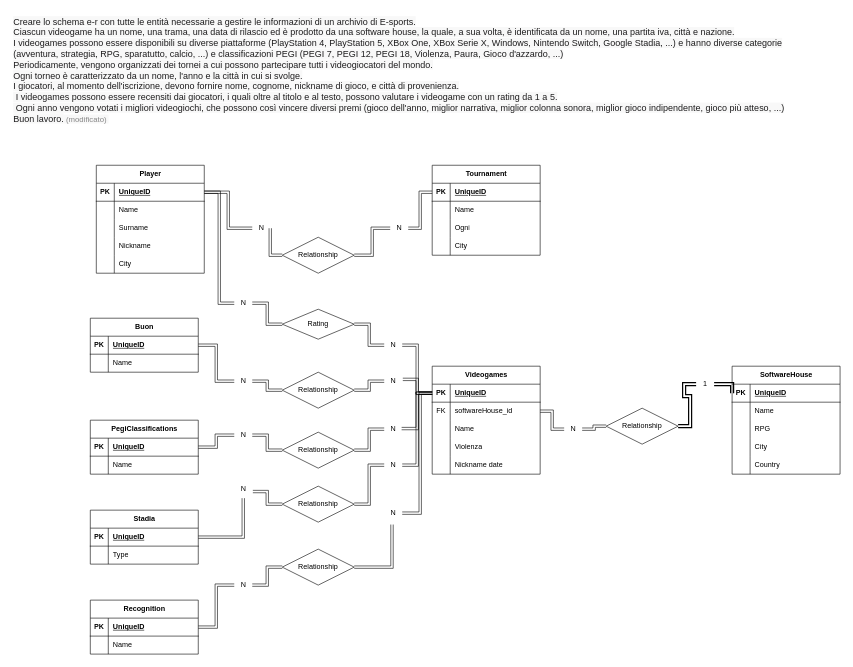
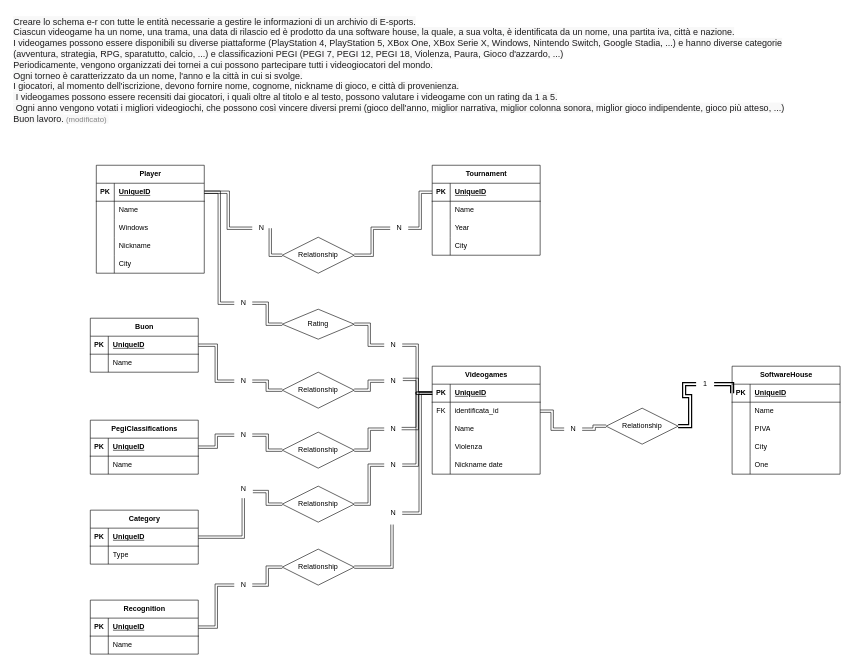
node "Surname": label "Surname" -> "Windows"
node "Ogni": label "Ogni" -> "Year"
node "softwareHouse_id": label "softwareHouse_id" -> "identificata_id"
node "RPG": label "RPG" -> "PIVA"
node "Country": label "Country" -> "One"
node "Stadia": label "Stadia" -> "Category"
